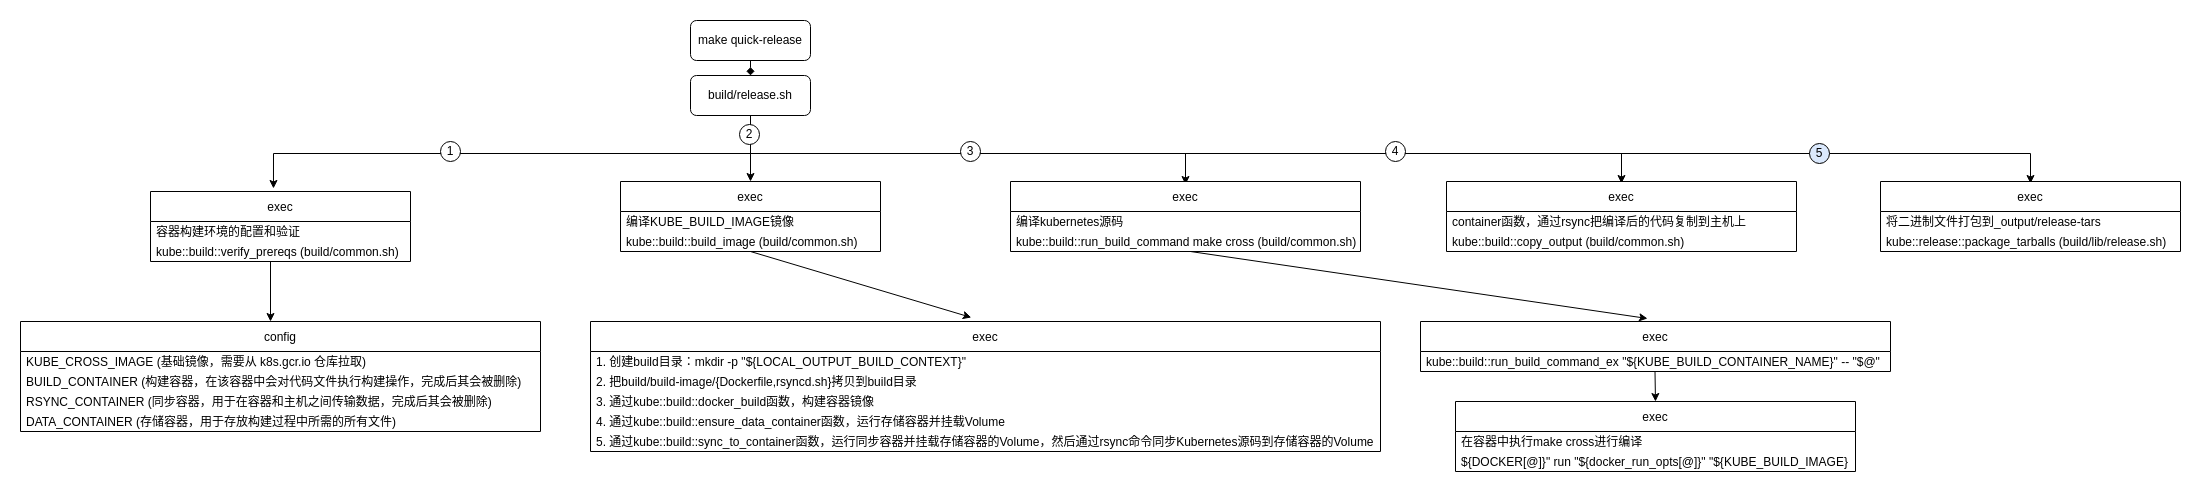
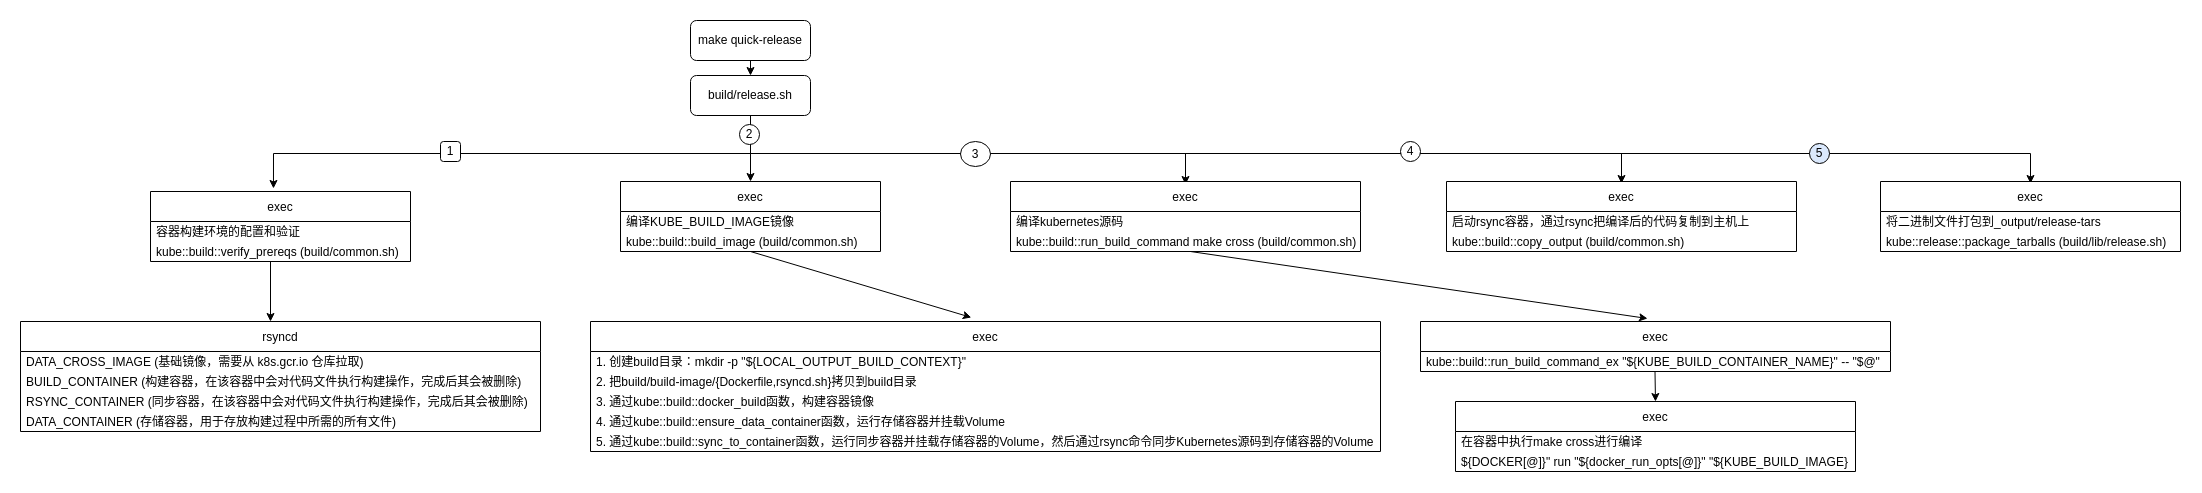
edge "make quick-release" -> "build/release.sh": arrowhead diamond -> classic
node "1": shape ellipse -> rounded rectangle
node "3": size 20x20 -> 30x25
node "4": moved (1396, 152) -> (1411, 152)
node "container函数，通过rsync把编译后的代码复制到主机上": label "container函数，通过rsync把编译后的代码复制到主机上" -> "启动rsync容器，通过rsync把编译后的代码复制到主机上"
node "config": label "config" -> "rsyncd"
node "KUBE_CROSS_IMAGE (基础镜像，需要从 k8s.gcr.io 仓库拉取)": label "KUBE_CROSS_IMAGE (基础镜像，需要从 k8s.gcr.io 仓库拉取)" -> "DATA_CROSS_IMAGE (基础镜像，需要从 k8s.gcr.io 仓库拉取)"
node "RSYNC_CONTAINER (同步容器，用于在容器和主机之间传输数据，完成后其会被删除)": label "RSYNC_CONTAINER (同步容器，用于在容器和主机之间传输数据，完成后其会被删除)" -> "RSYNC_CONTAINER (同步容器，在该容器中会对代码文件执行构建操作，完成后其会被删除)"
